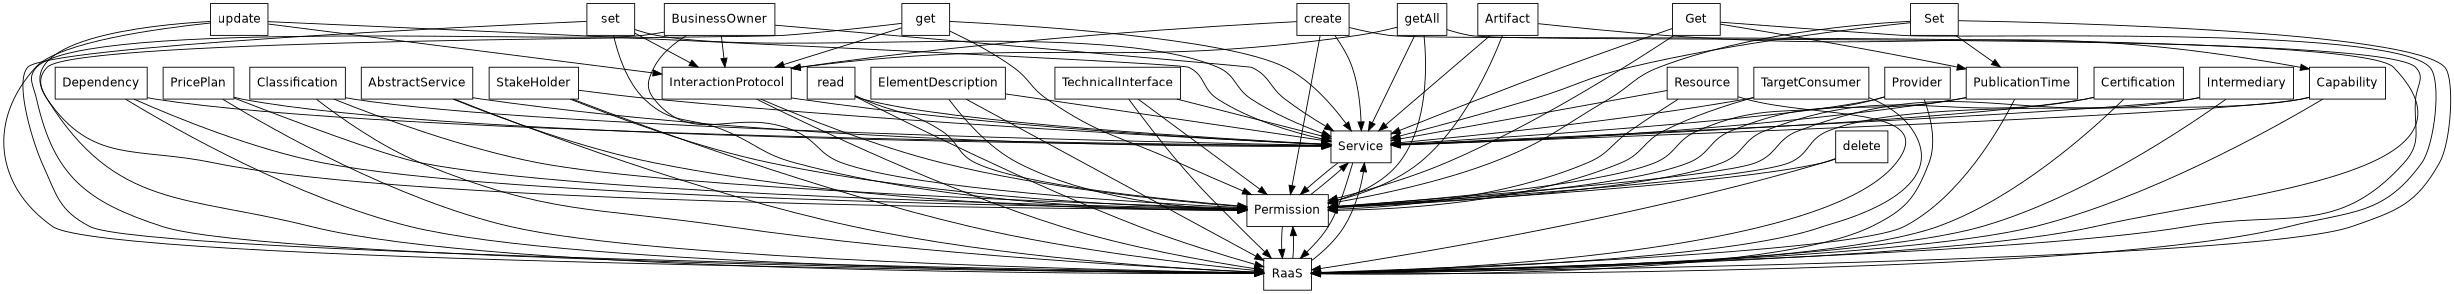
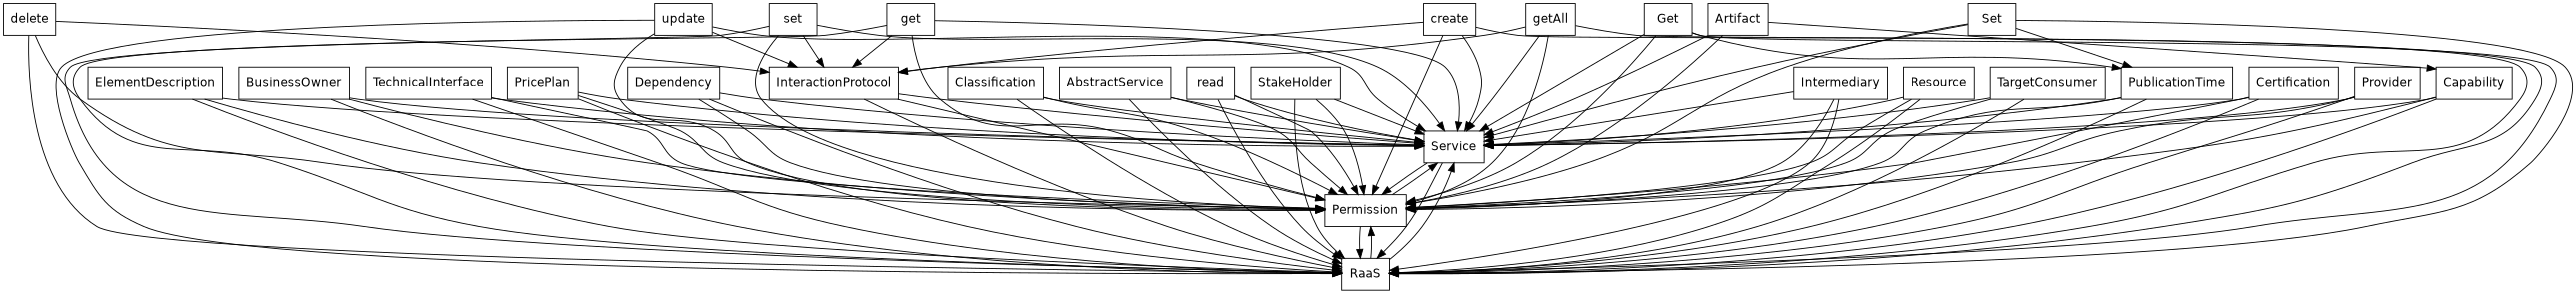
edge "BusinessOwner" -> "InteractionProtocol": now "delete" -> "InteractionProtocol"
